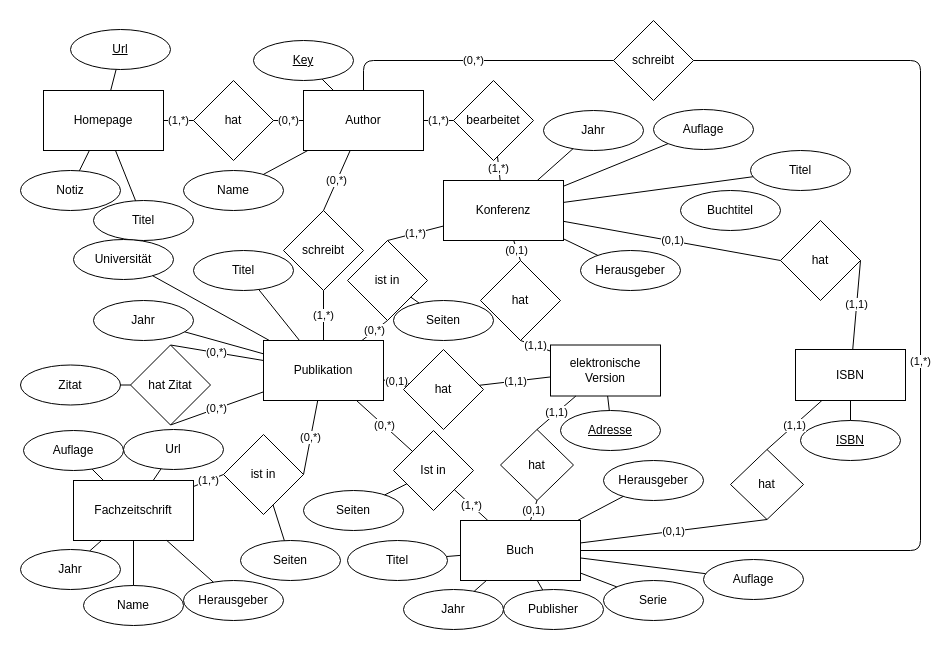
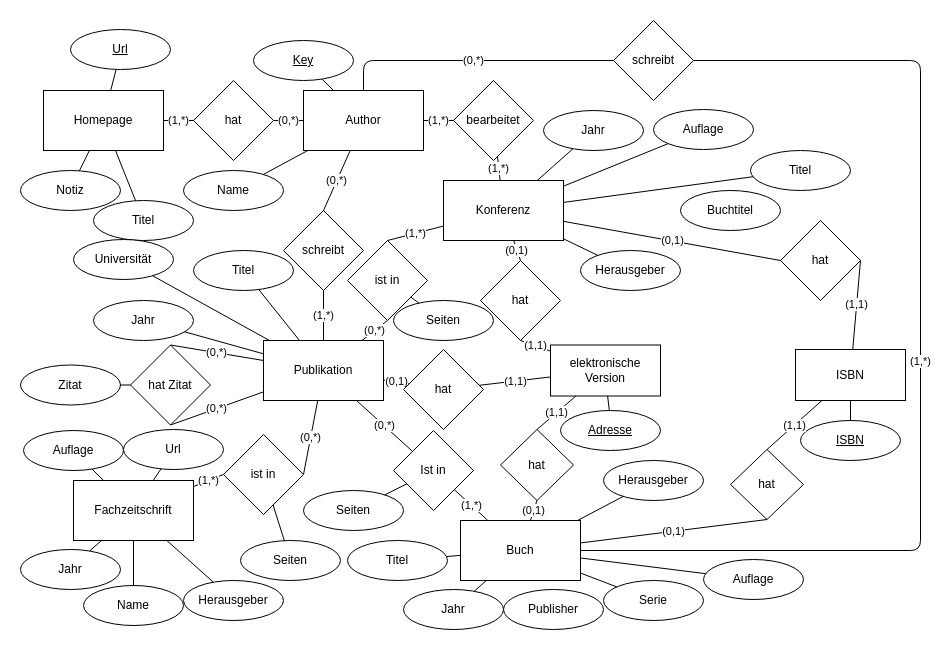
edge "Buch" -- "Publisher": removed
